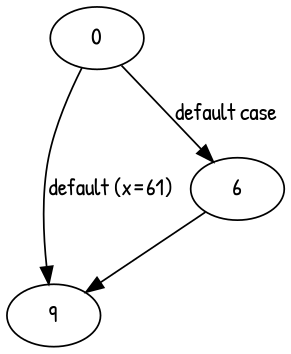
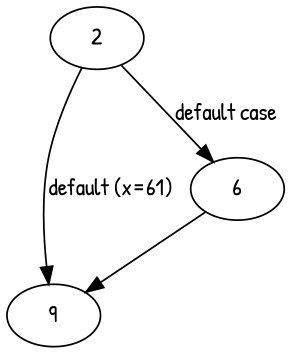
node "0": label "0" -> "2"
